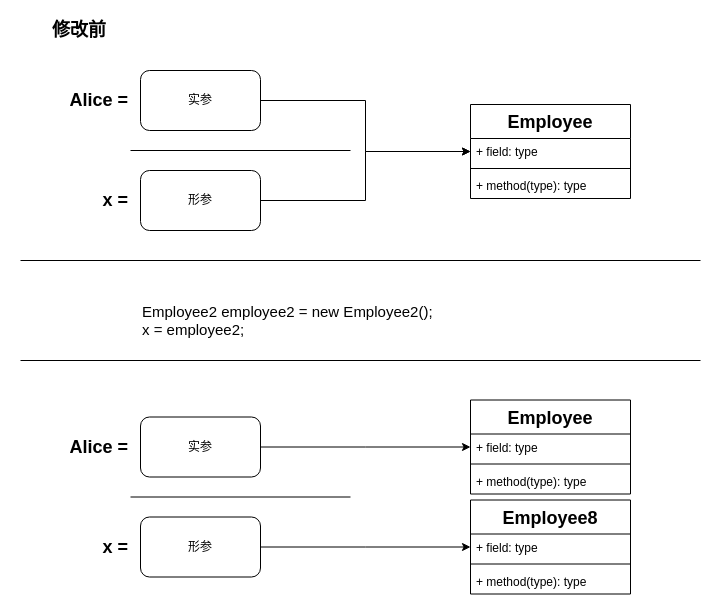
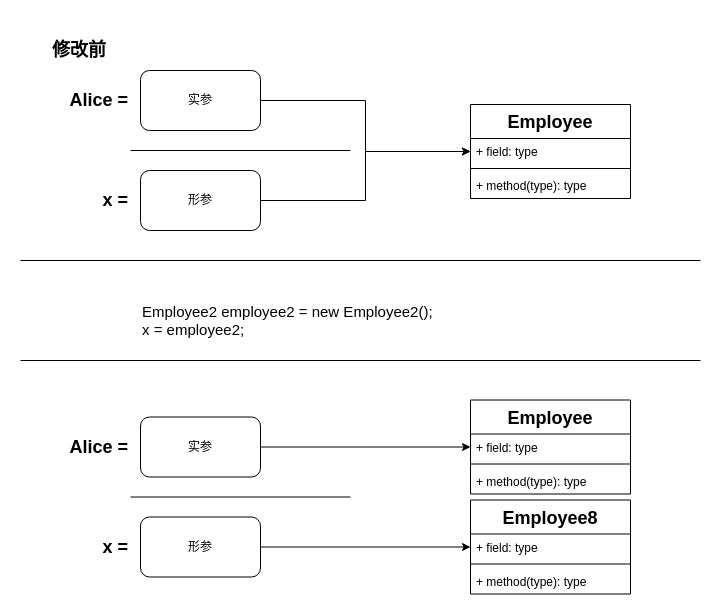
node "修改前": moved (91, 31) -> (91, 51)
